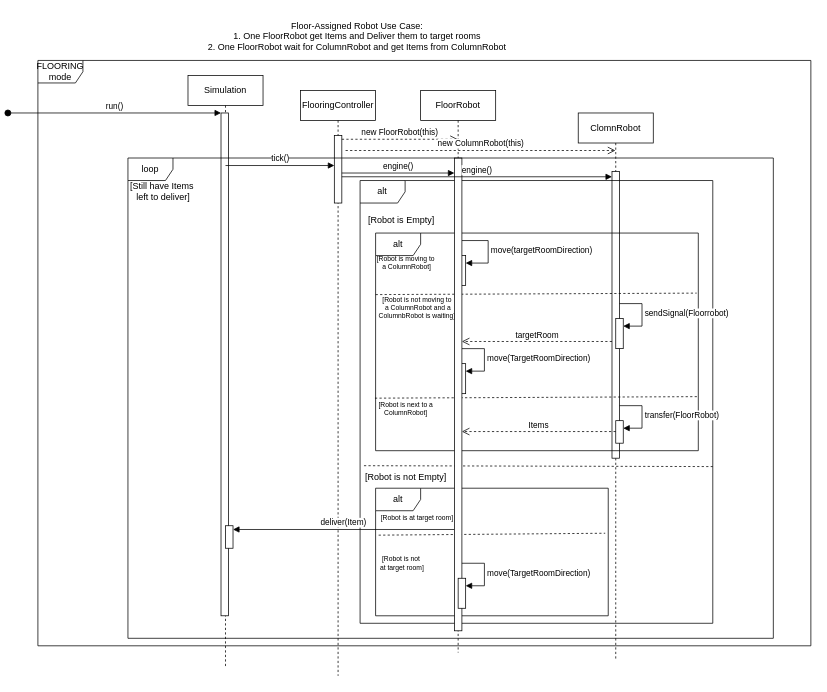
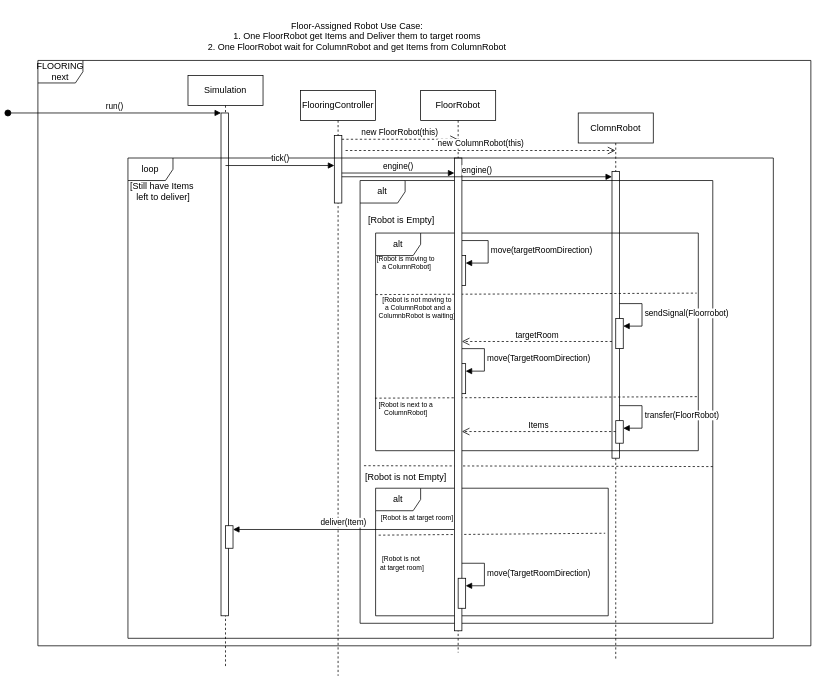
node "FLOORING mode": label "FLOORING mode" -> "FLOORING next"
